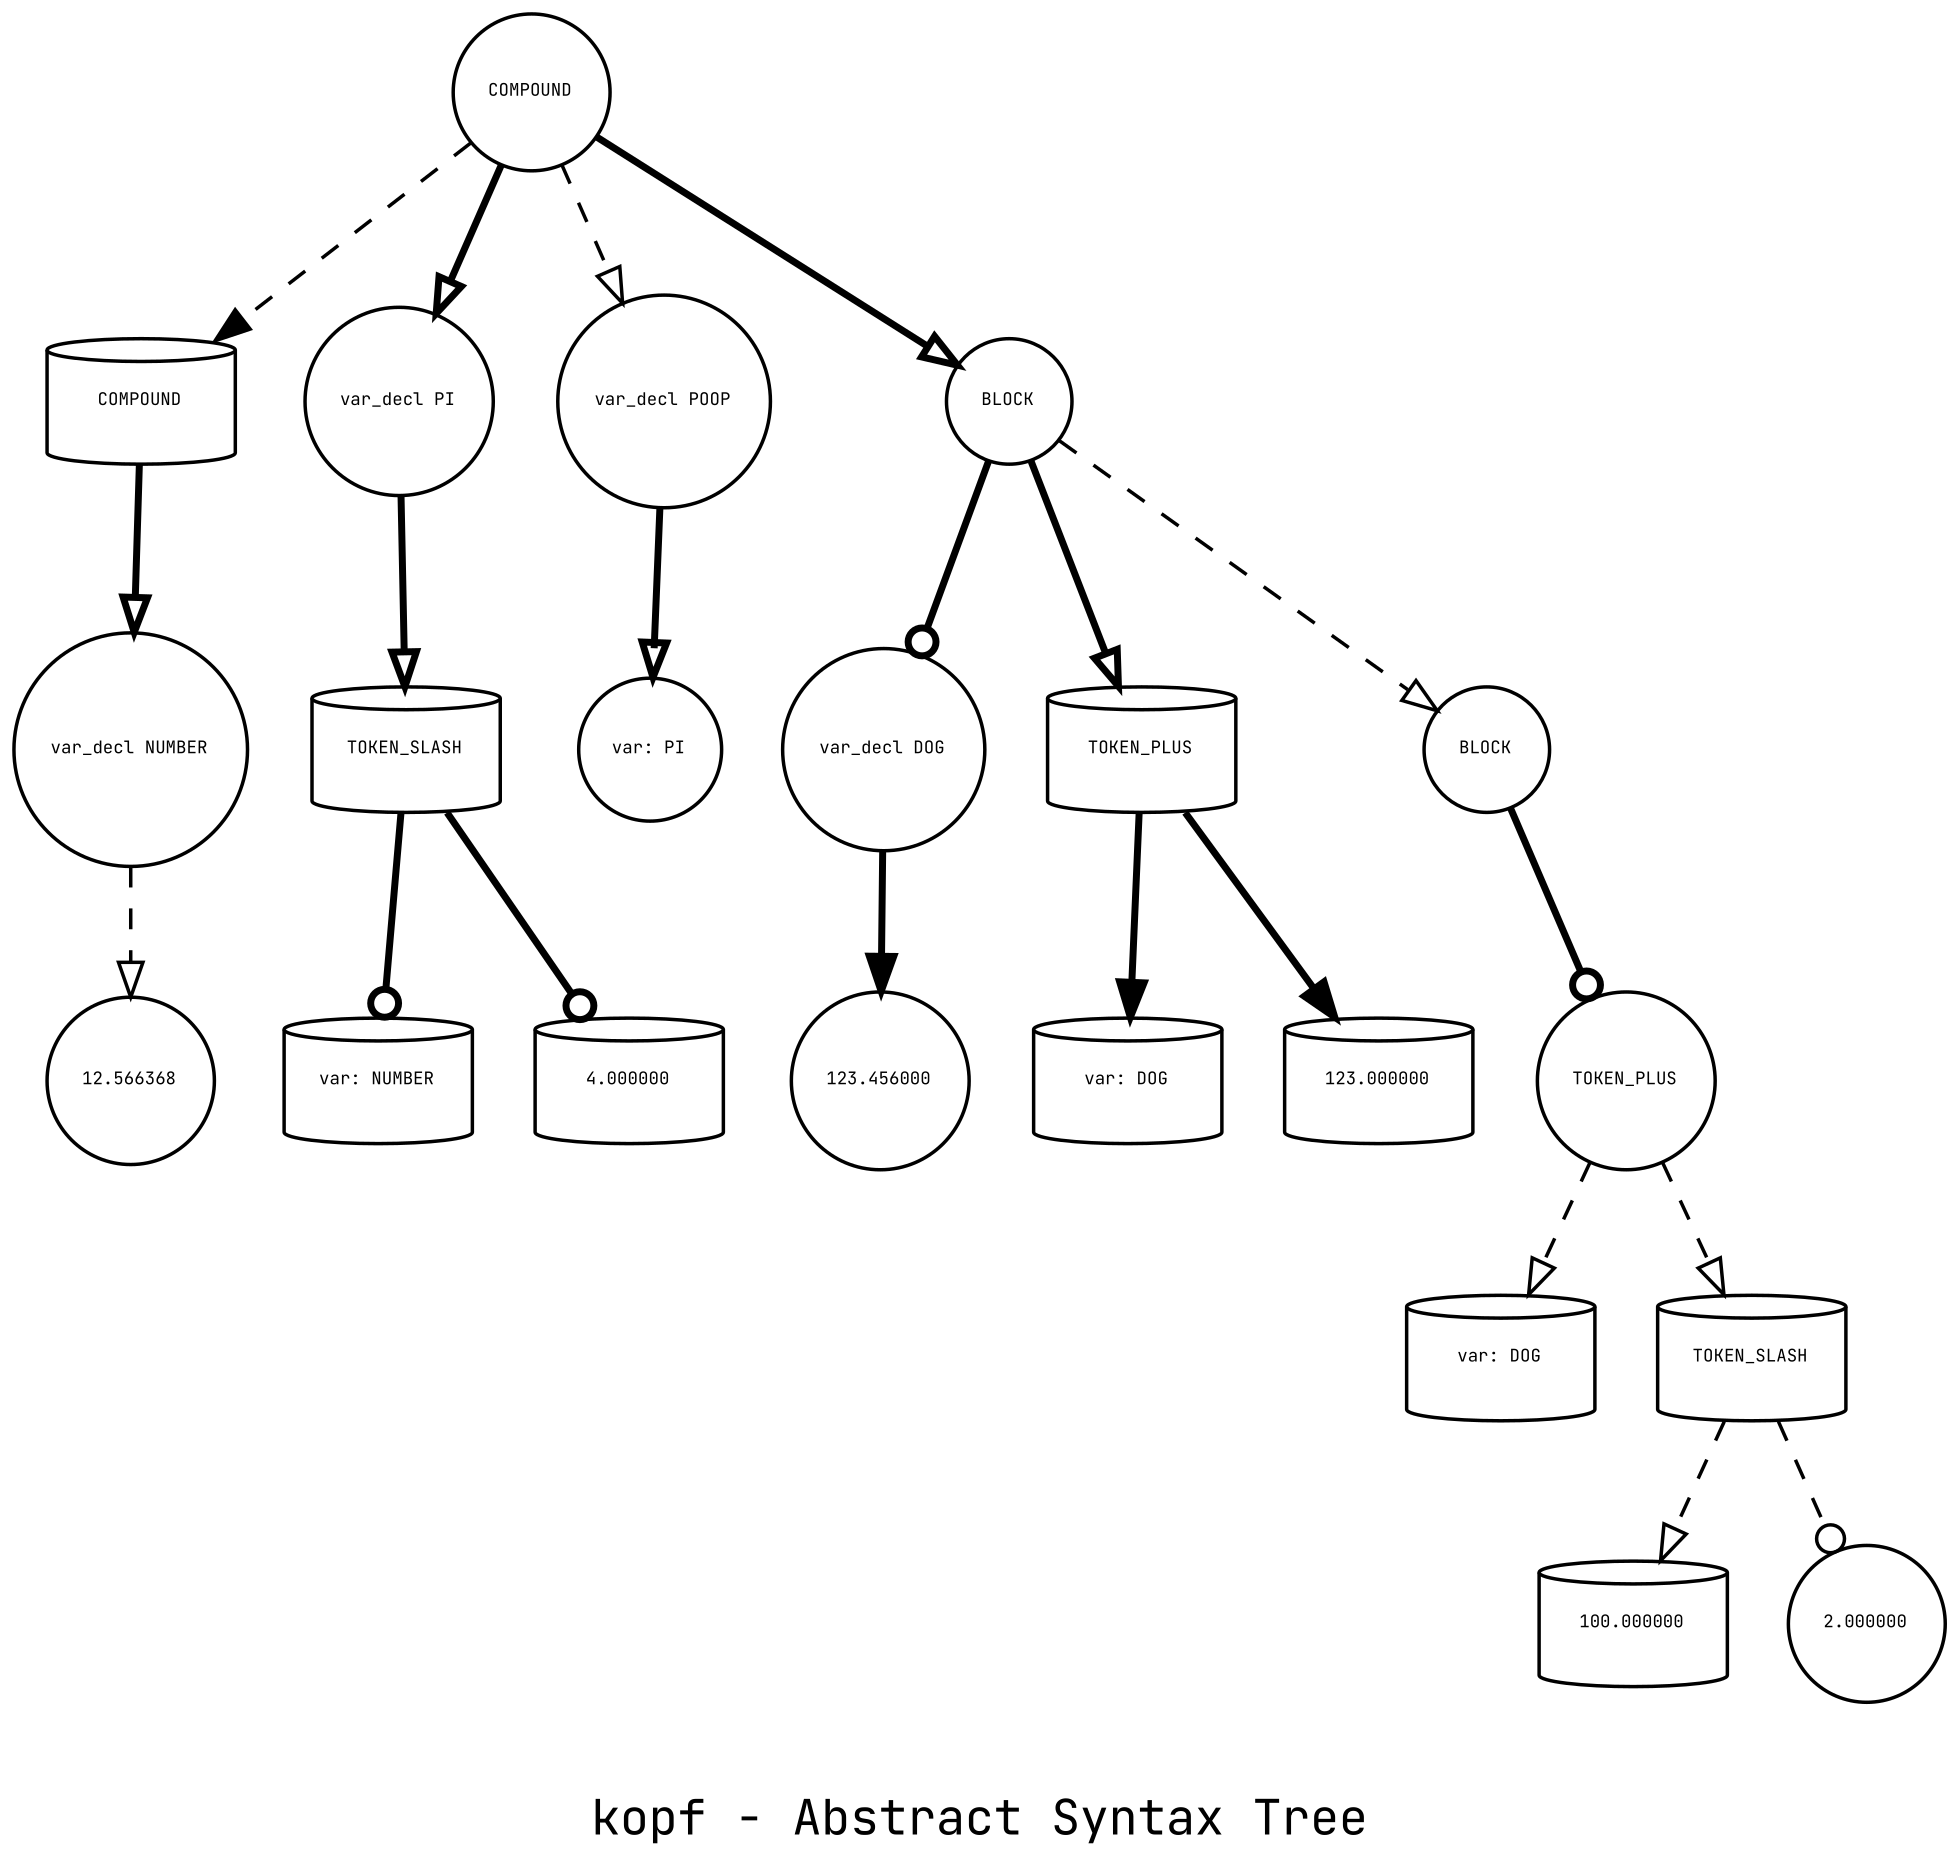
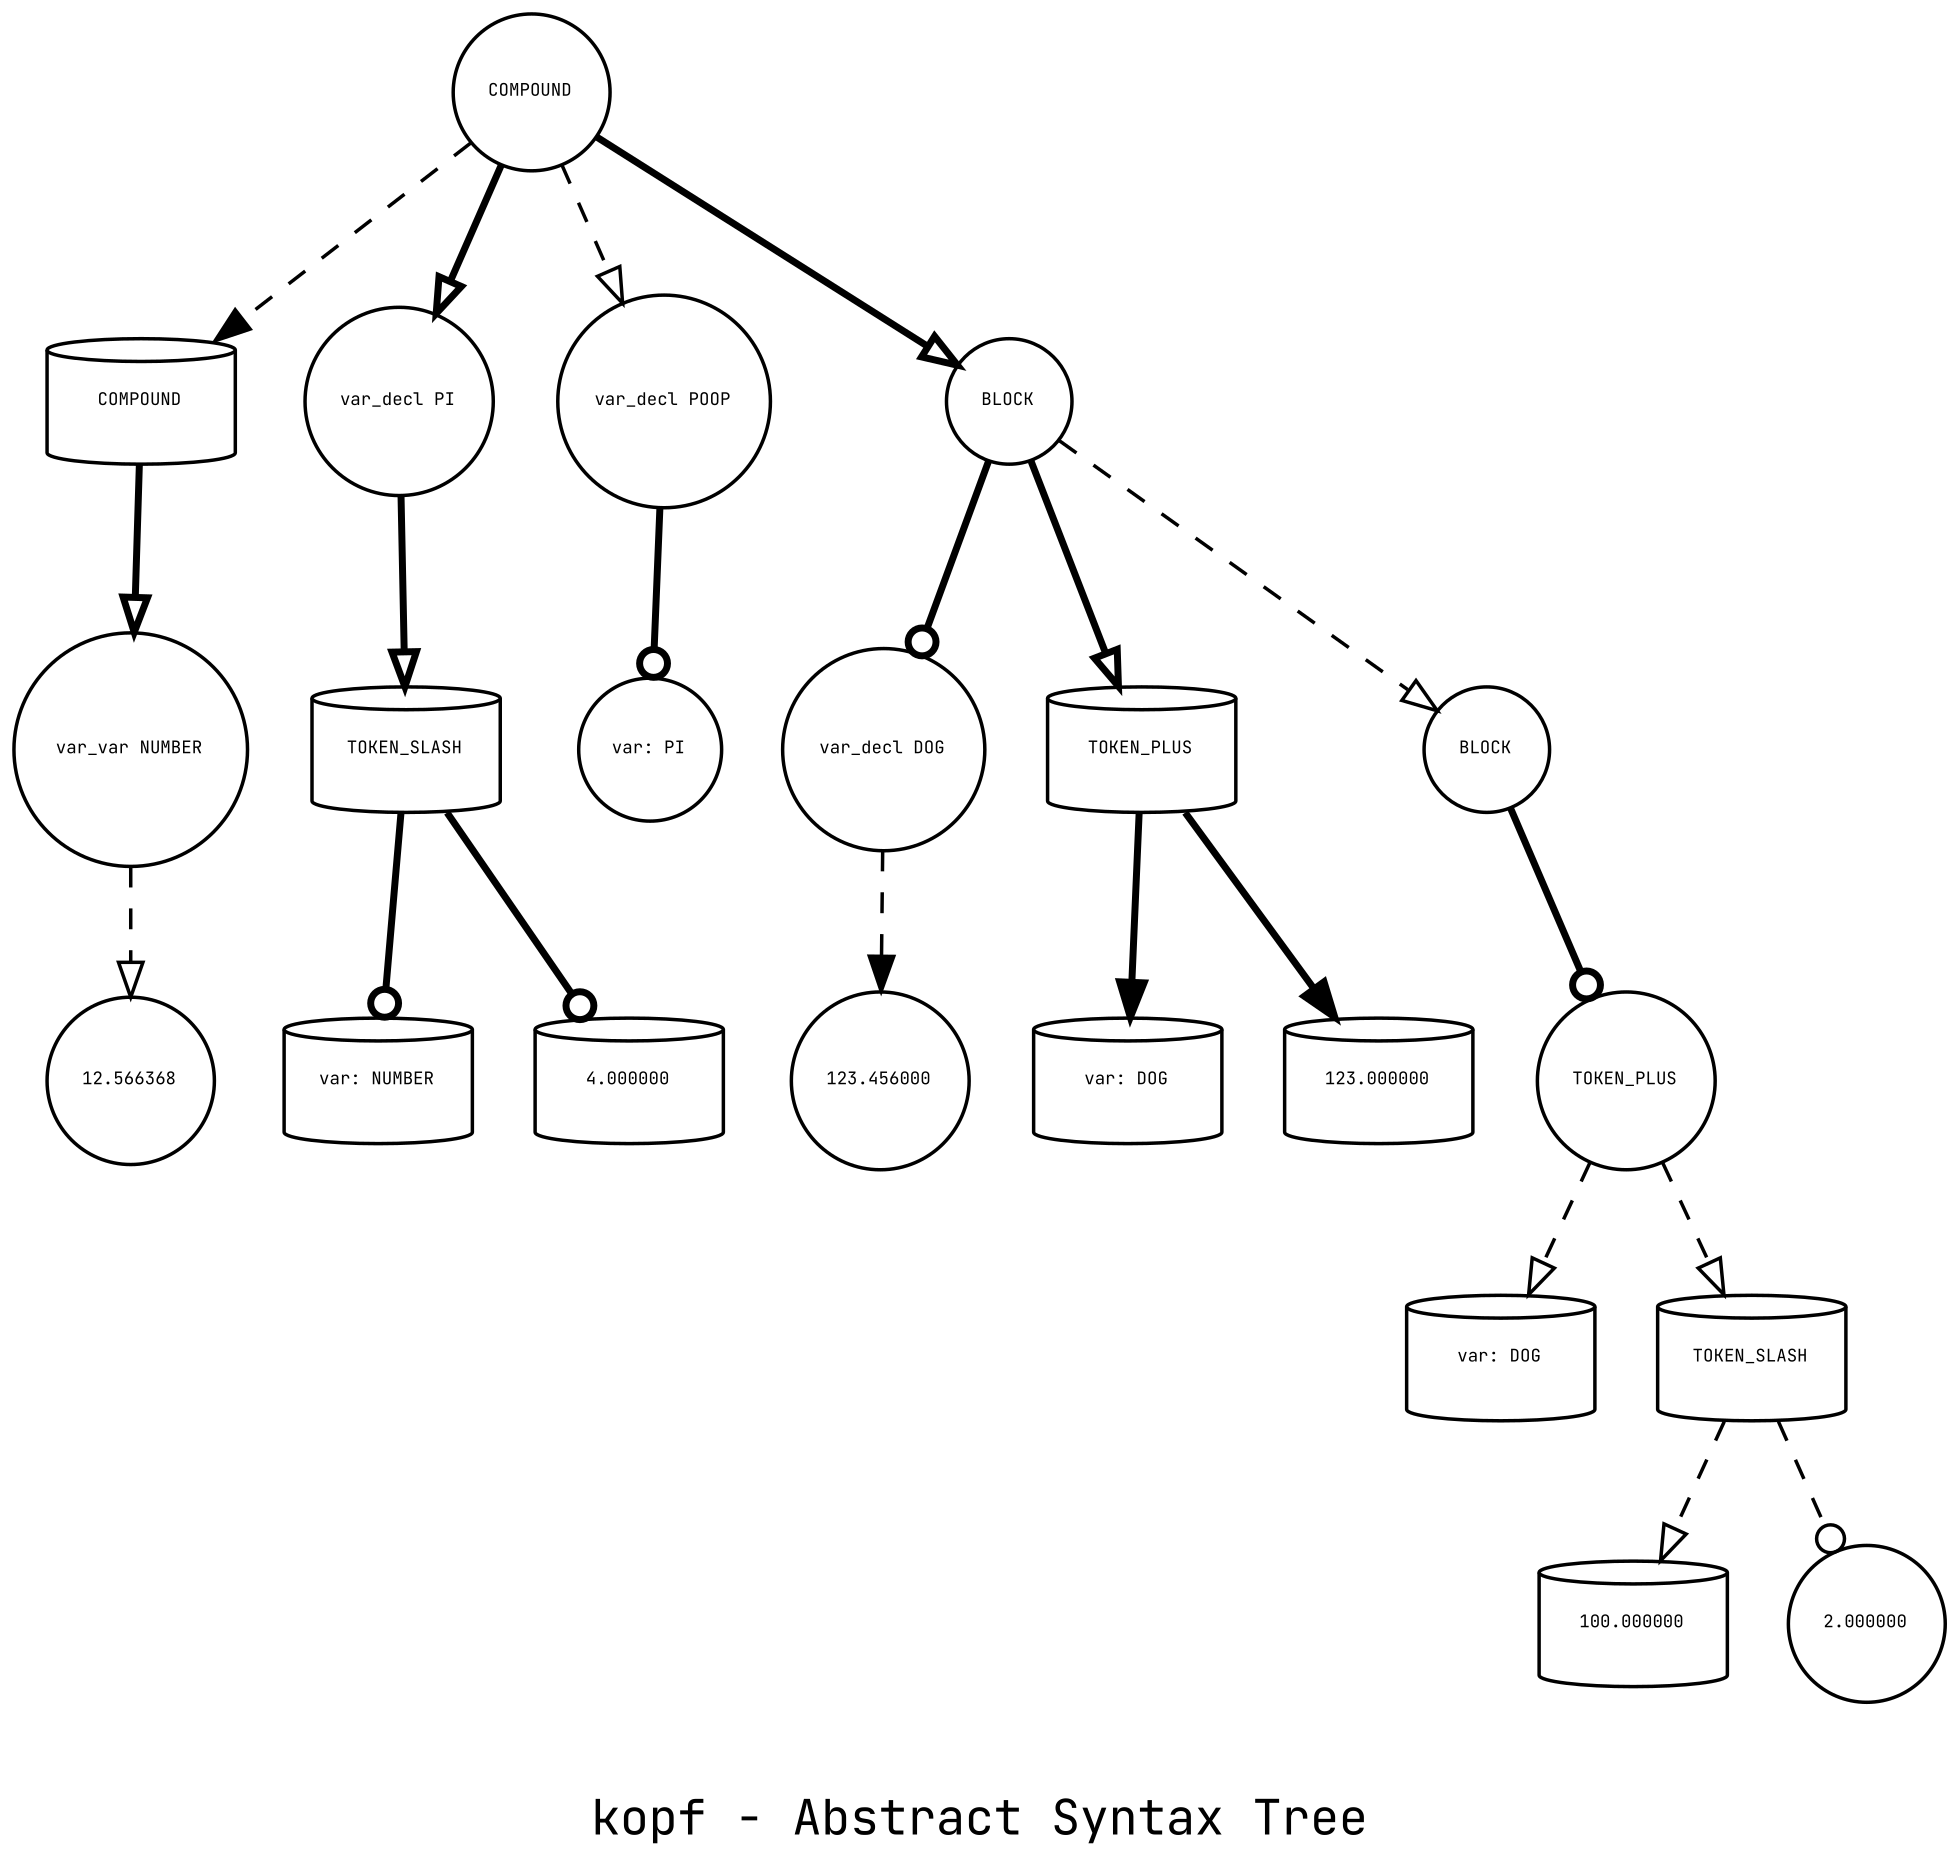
edge "var_decl POOP" -> "var: PI": arrowhead onormal -> odot
node "var_decl NUMBER": label "var_decl NUMBER" -> "var_var NUMBER"
edge "var_decl DOG" -> "123.456000": style bold -> dashed
